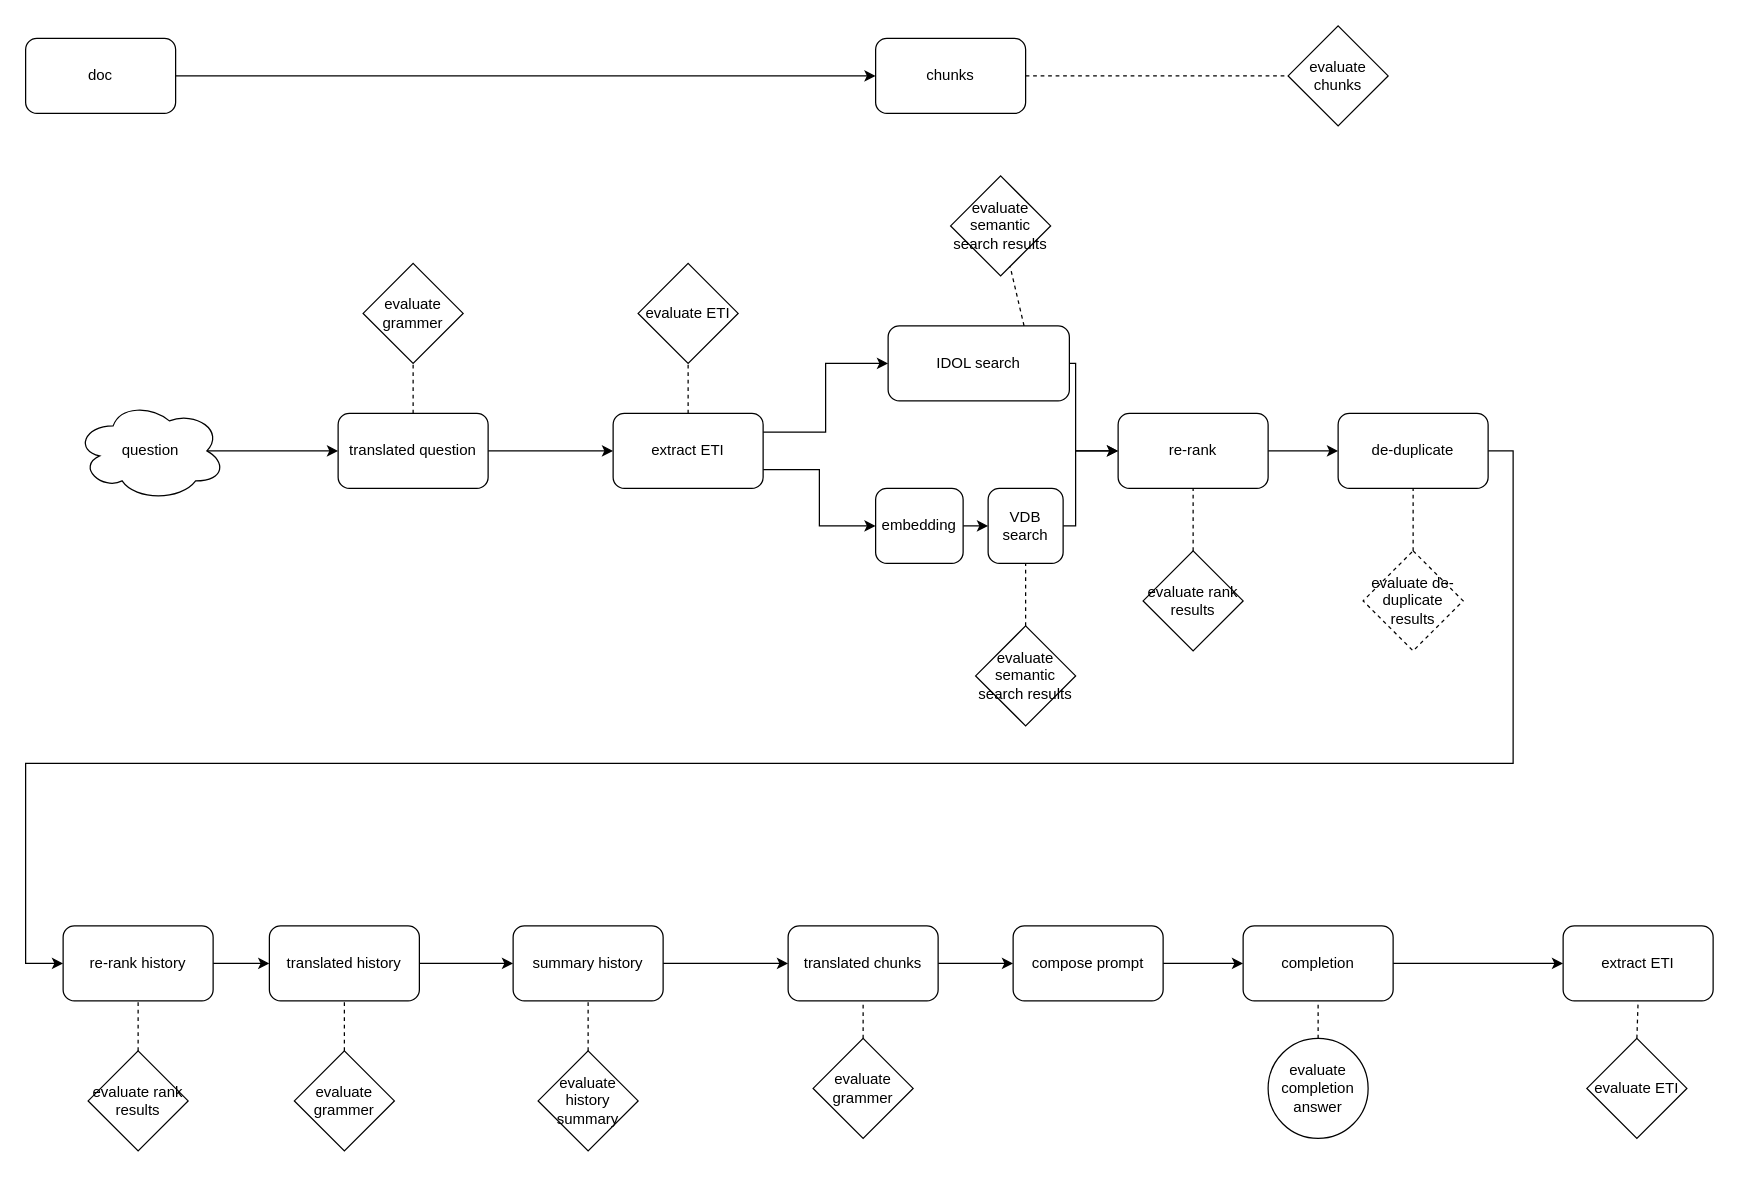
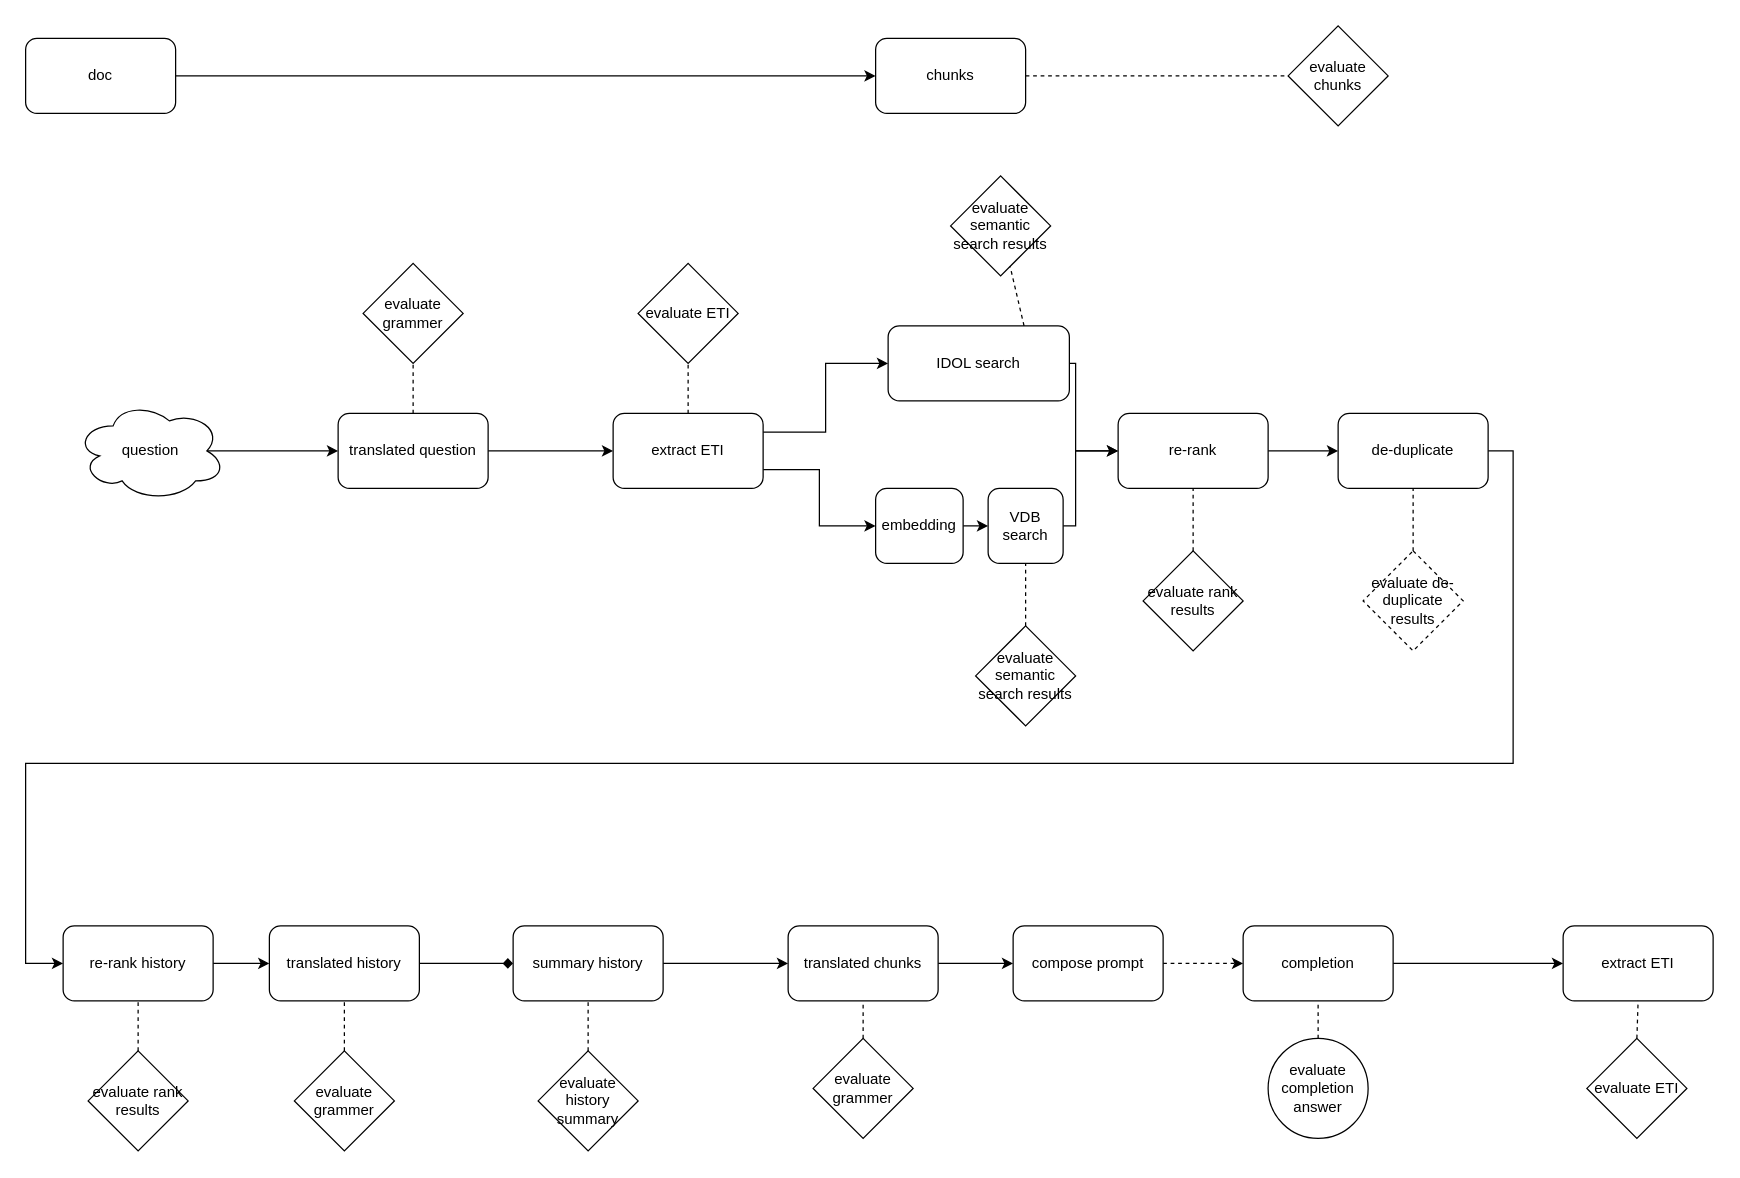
edge "translated history" -> "summary history": arrowhead classic -> diamond
edge "compose prompt" -> "completion": style solid -> dashed
